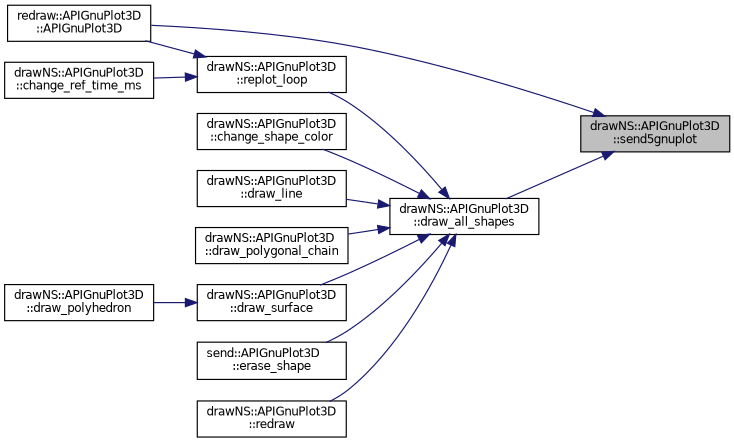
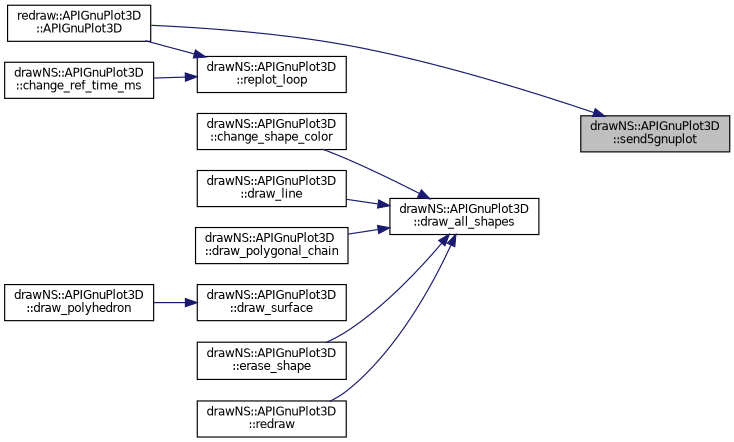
edge "drawNS::APIGnuPlot3D ::replot_loop" -> "drawNS::APIGnuPlot3D ::draw_all_shapes": removed
edge "drawNS::APIGnuPlot3D ::draw_all_shapes" -> "drawNS::APIGnuPlot3D ::send5gnuplot": removed
edge "drawNS::APIGnuPlot3D ::draw_surface" -> "drawNS::APIGnuPlot3D ::draw_all_shapes": removed
node "send::APIGnuPlot3D ::erase_shape": label "send::APIGnuPlot3D ::erase_shape" -> "drawNS::APIGnuPlot3D ::erase_shape"
